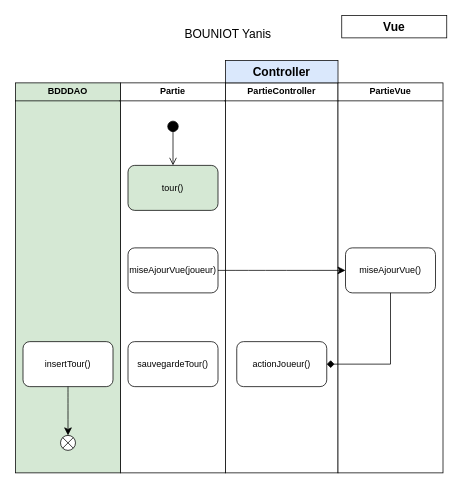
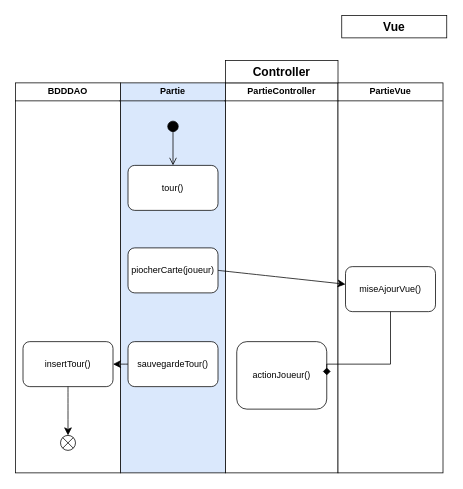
node "BOUNIOT Yanis": removed
node "Controller": fillcolor #dae8fc -> #ffffff
node "Partie": fillcolor #ffffff -> #dae8fc
node "tour()": fillcolor #d5e8d4 -> #ffffff
node "miseAjourVue(joueur)": label "miseAjourVue(joueur)" -> "piocherCarte(joueur)"
node "miseAjourVue()": moved (390, 270) -> (390, 289)
node "BDDDAO": fillcolor #d5e8d4 -> #ffffff
edge "sauvegardeTour()" -> "insertTour()": added
node "actionJoueur()": size 90x45 -> 90x68
